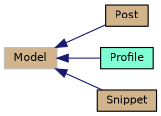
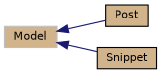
node "Profile": removed
